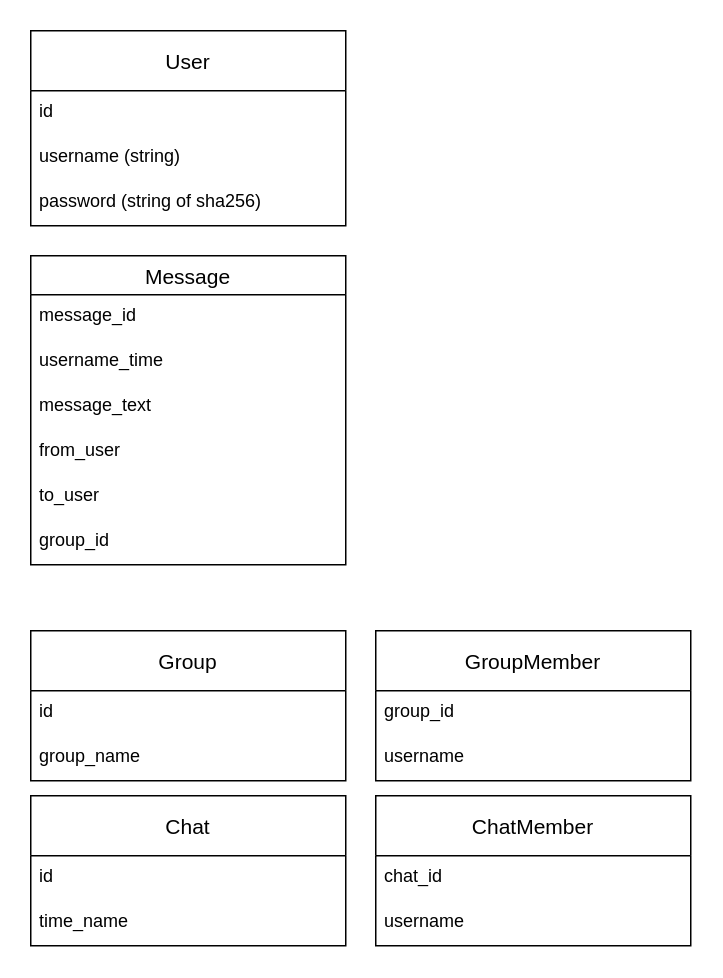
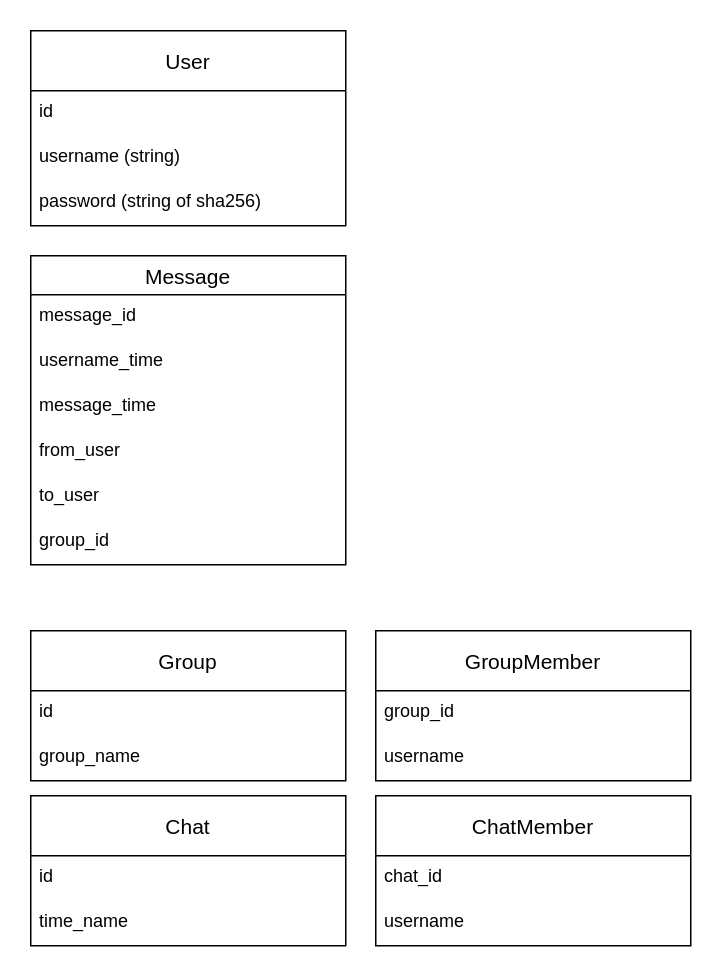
node "message_text": label "message_text" -> "message_time"
